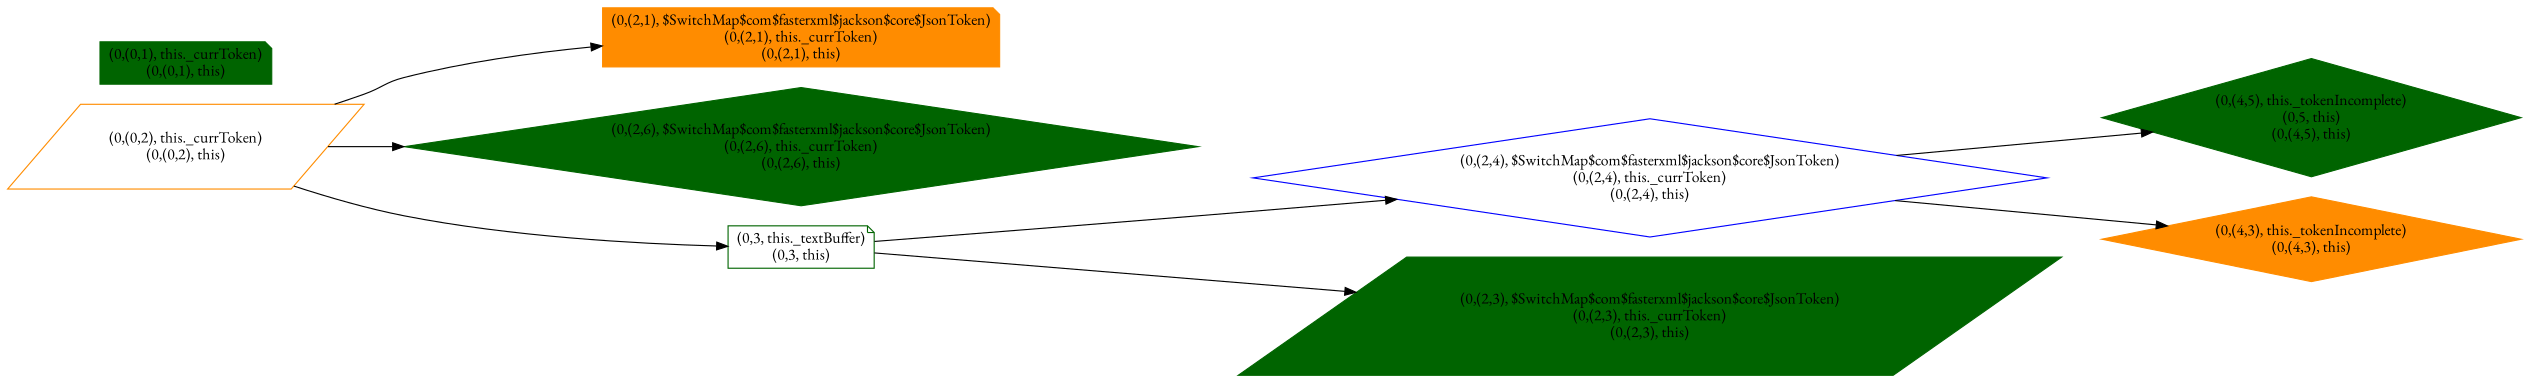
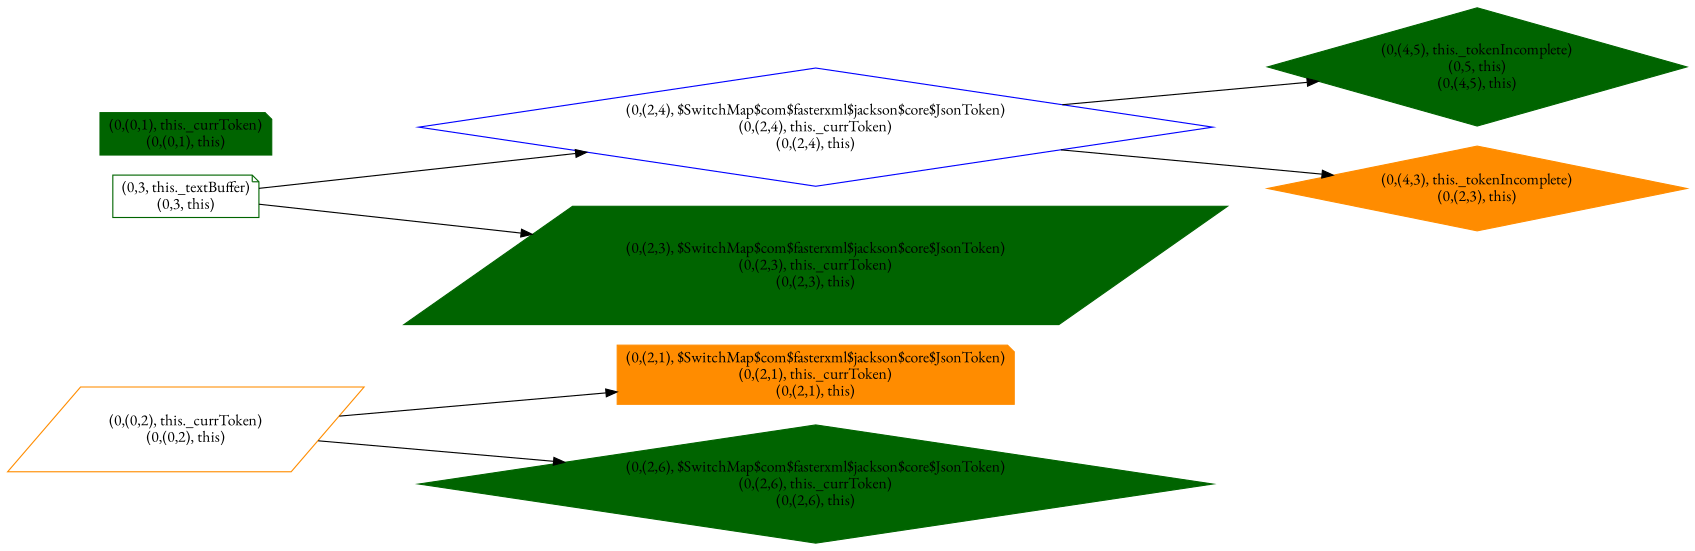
edge "(0,(0,2), this._currToken) (0,(0,2), this)" -> "(0,3, this._textBuffer) (0,3, this)": removed
node "(0,(4,3), this._tokenIncomplete) (0,(4,3), this)": label "(0,(4,3), this._tokenIncomplete) (0,(4,3), this)" -> "(0,(4,3), this._tokenIncomplete) (0,(2,3), this)"
